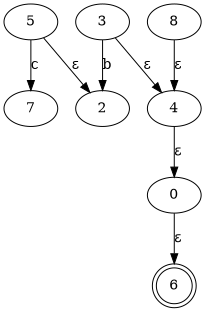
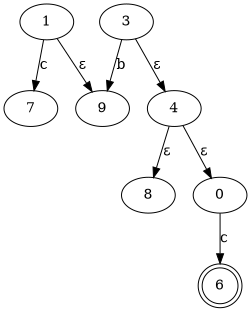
node "5": label "5" -> "1"
edge "8" -> "4": reversed
node "2": label "2" -> "9"
edge "0" -> "6": label "ε" -> "c"
